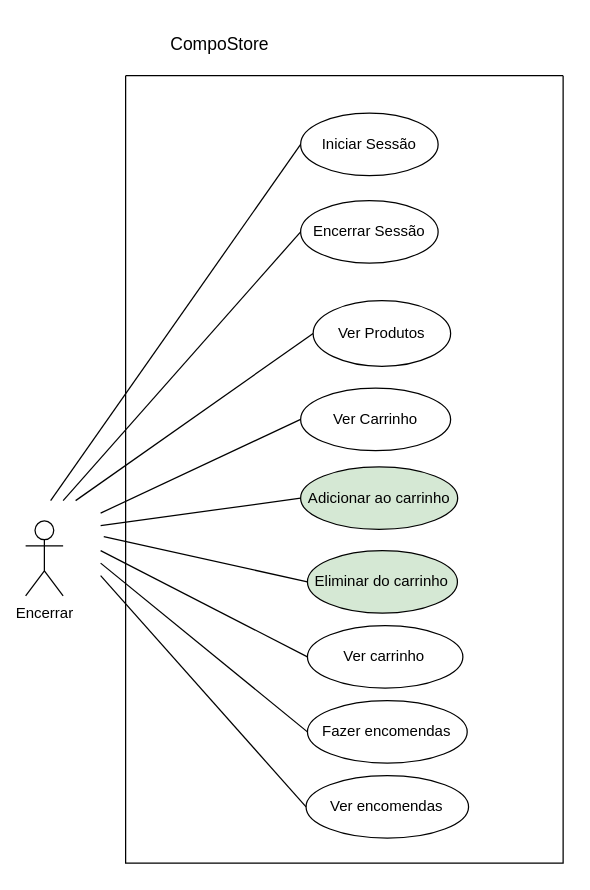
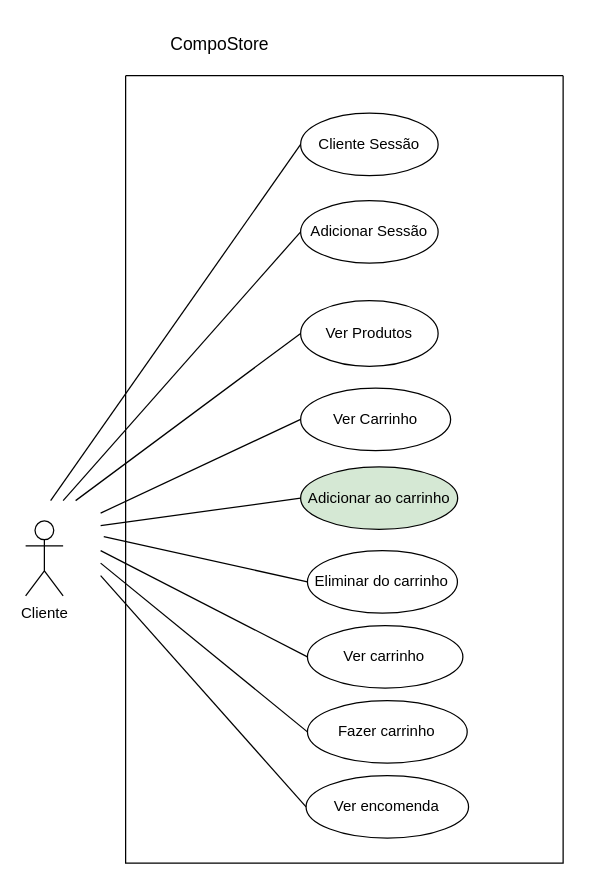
node "Iniciar Sessão": label "Iniciar Sessão" -> "Cliente Sessão"
node "Encerrar Sessão": label "Encerrar Sessão" -> "Adicionar Sessão"
node "Ver Produtos": moved (382, 333) -> (369, 333)
node "Eliminar do carrinho": fillcolor #d5e8d4 -> #ffffff
node "Encerrar": label "Encerrar" -> "Cliente"
node "Fazer encomendas": label "Fazer encomendas" -> "Fazer carrinho"
node "Ver encomendas": label "Ver encomendas" -> "Ver encomenda"
